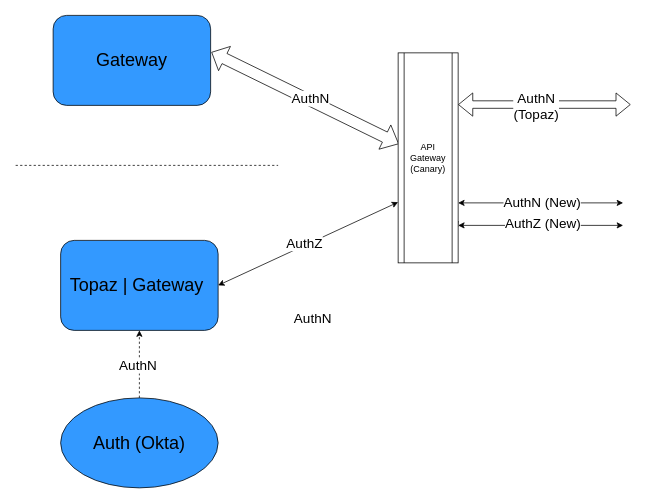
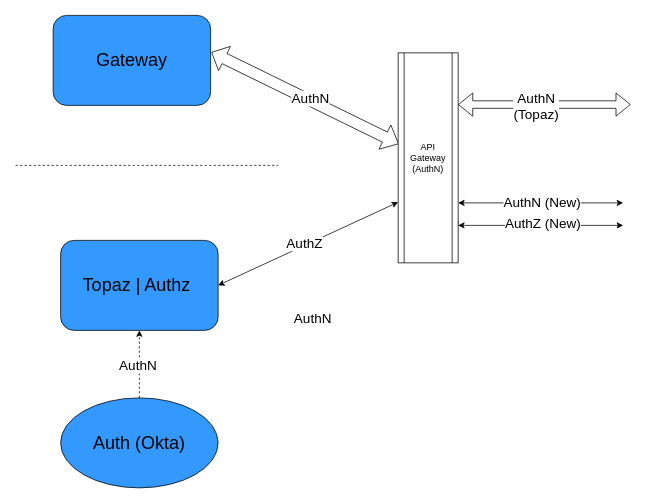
node "API Gateway (Canary)": label "API Gateway (Canary)" -> "API Gateway (AuthN)"
node "Topaz | Gateway": label "Topaz | Gateway" -> "Topaz | Authz"
